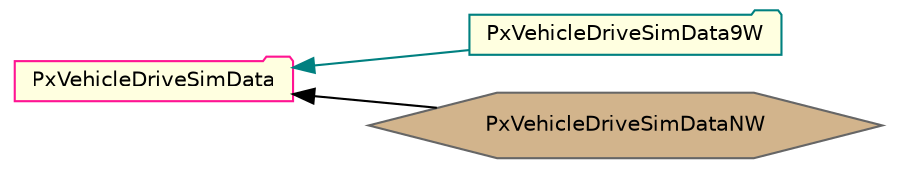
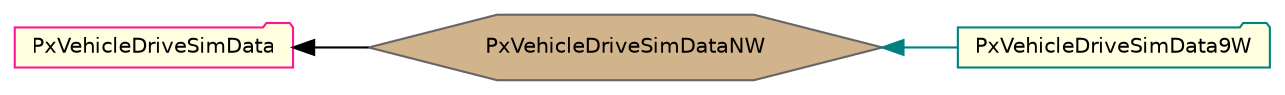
edge "PxVehicleDriveSimData9W" -> "PxVehicleDriveSimData": now "PxVehicleDriveSimData9W" -> "PxVehicleDriveSimDataNW"
